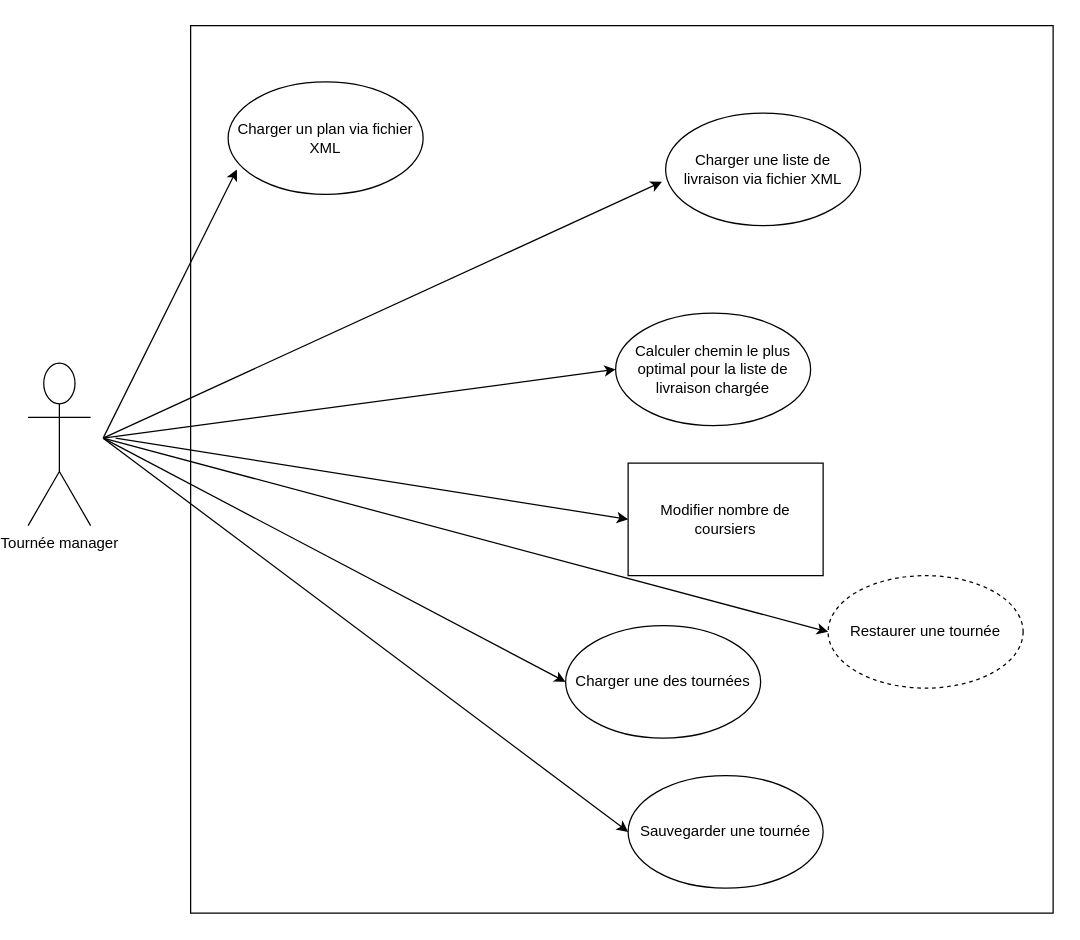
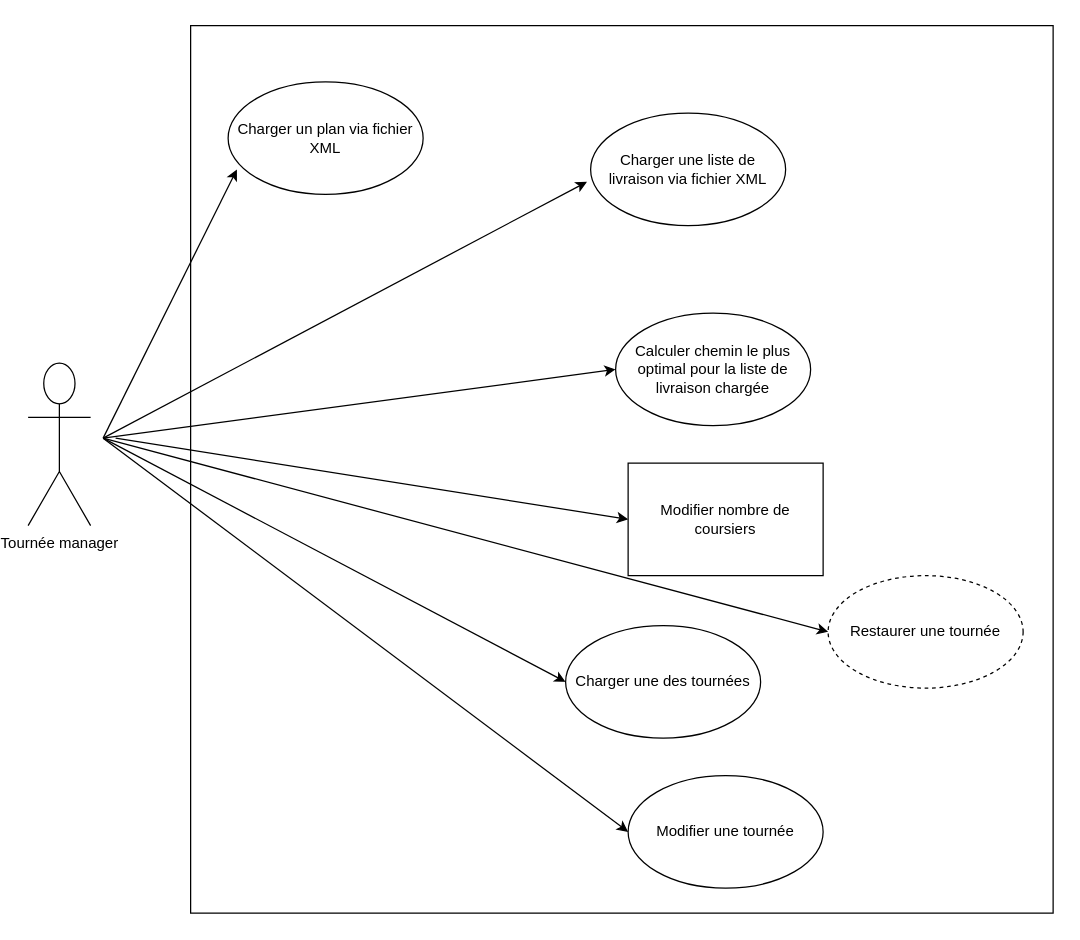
node "Charger une liste de livraison via fichier XML": moved (763, 169) -> (688, 169)
node "Sauvegarder une tournée": label "Sauvegarder une tournée" -> "Modifier une tournée"
